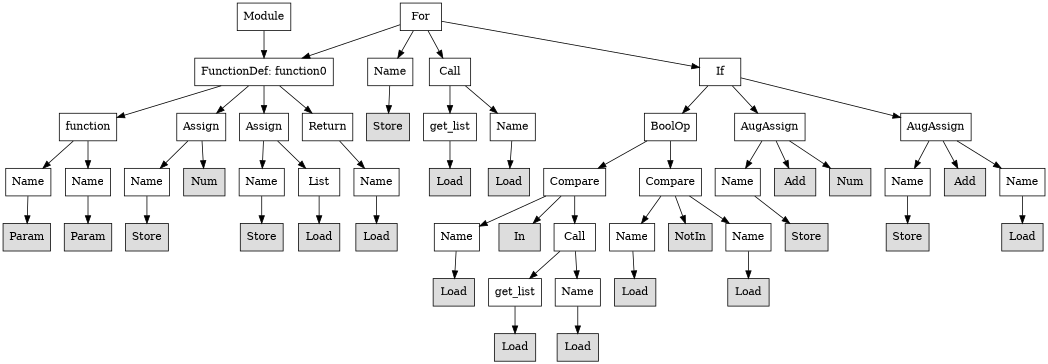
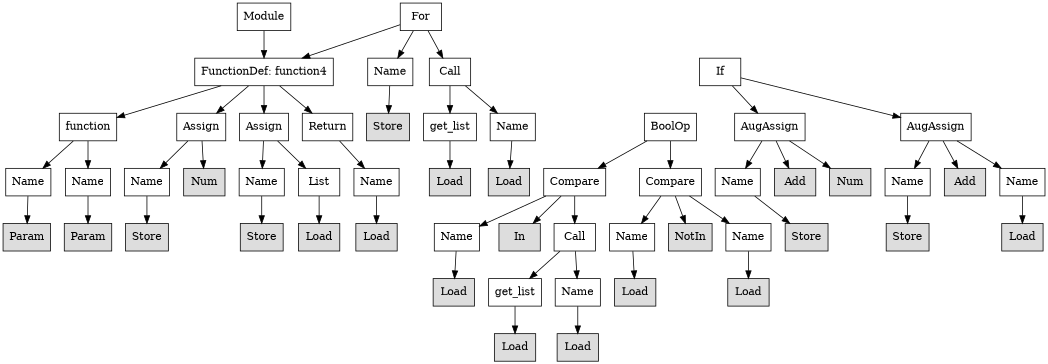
edge "For" -> "If": removed
node "FunctionDef: function0": label "FunctionDef: function0" -> "FunctionDef: function4"
edge "If" -> "BoolOp": removed
